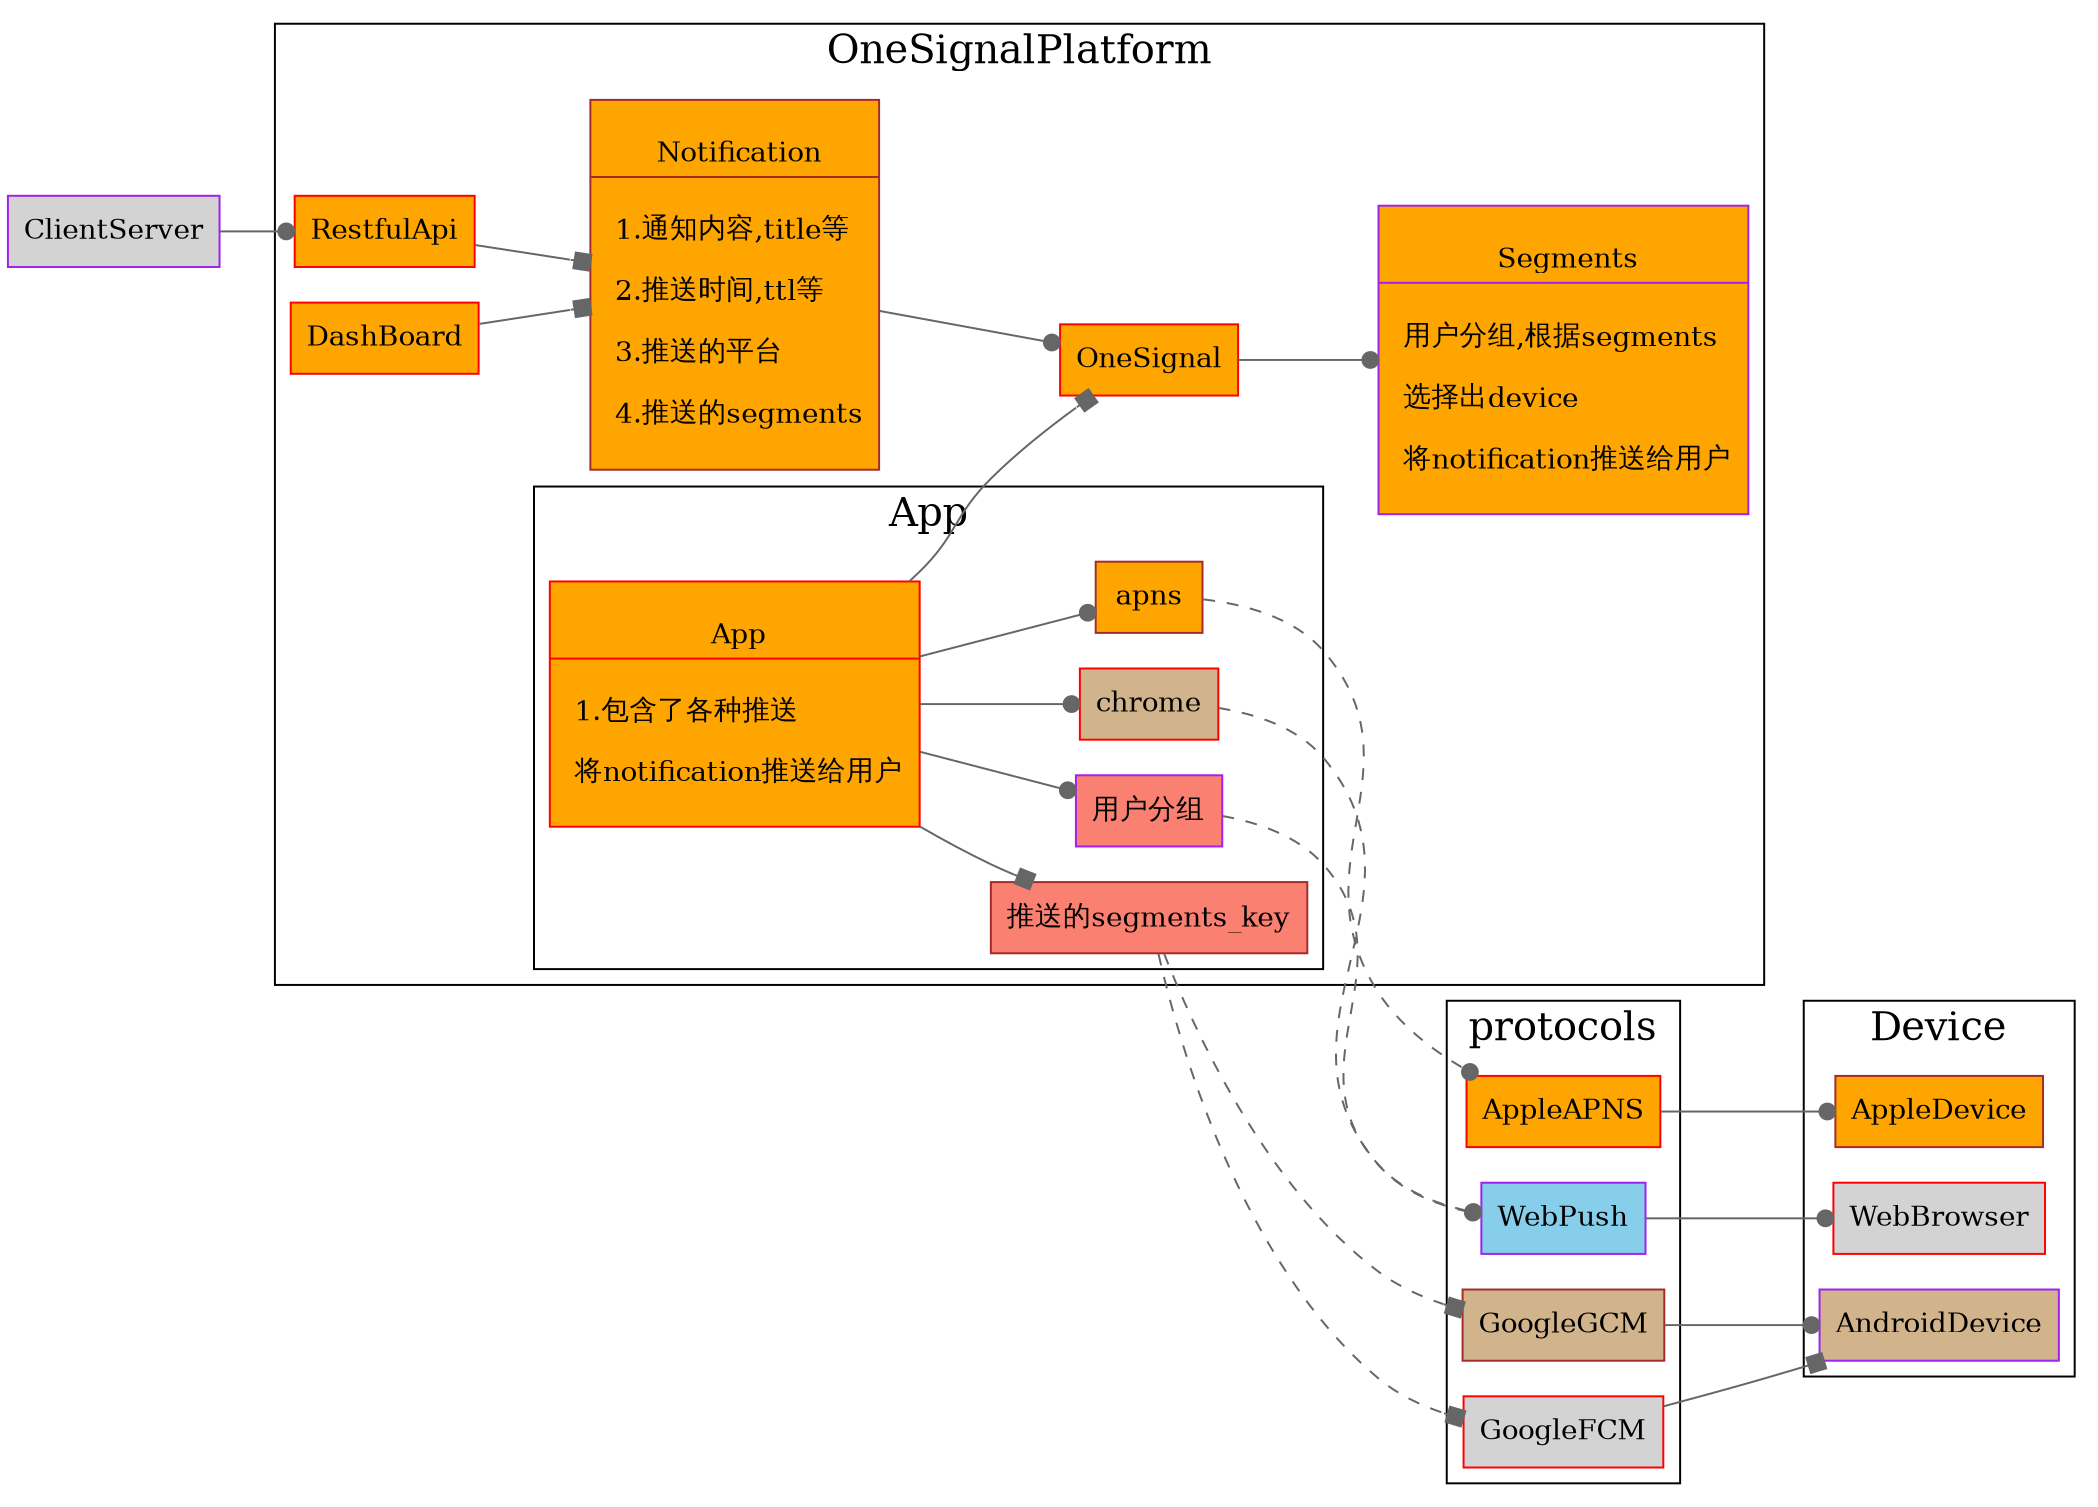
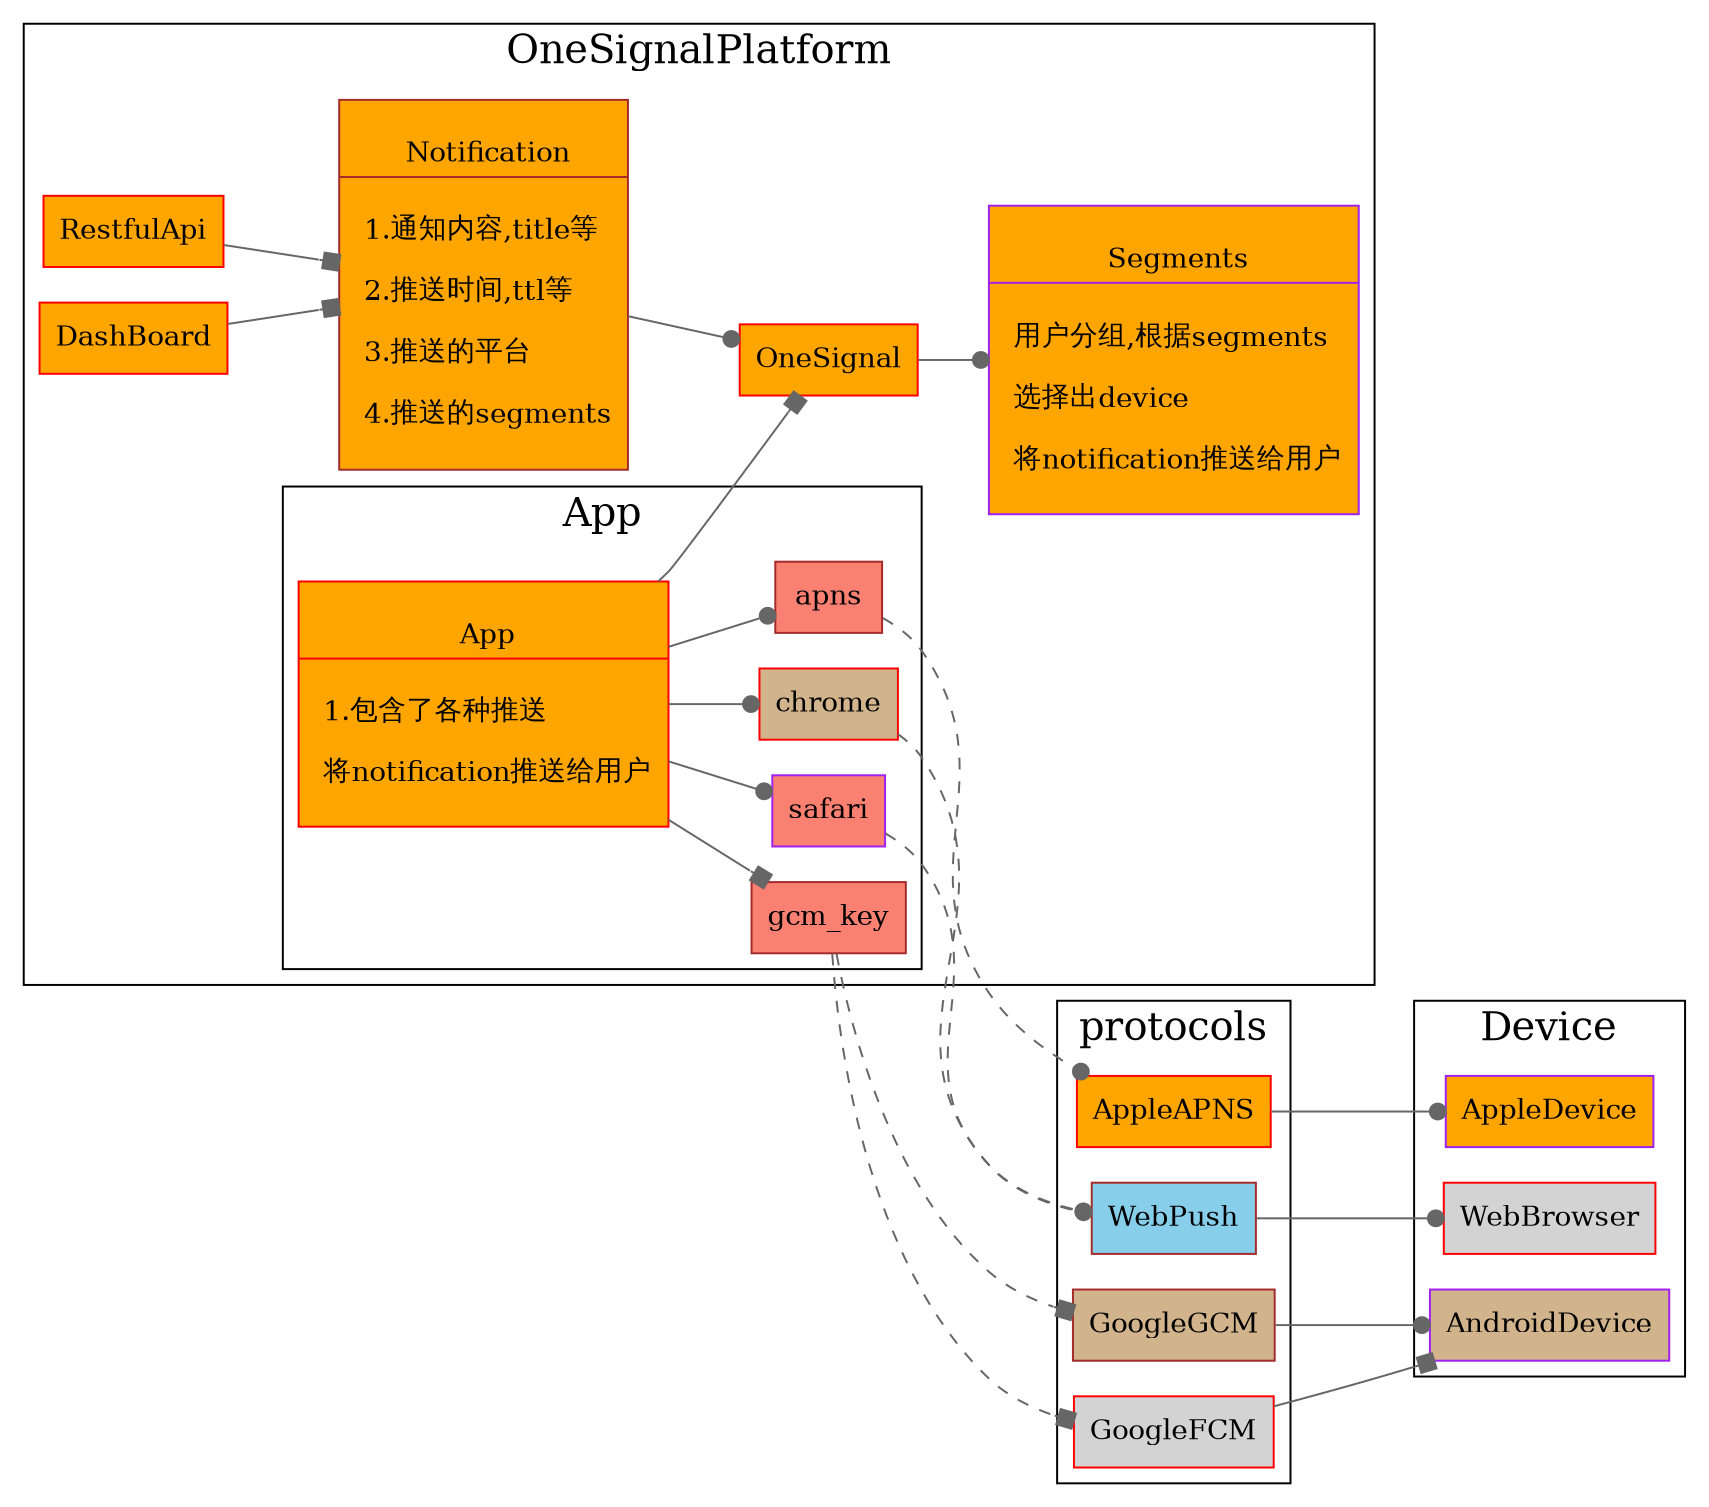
node "ClientServer": removed
node "apns": fillcolor orange -> salmon
node "用户分组": label "用户分组" -> "safari"
node "推送的segments_key": label "推送的segments_key" -> "gcm_key"
node "AppleDevice": color brown -> purple
node "WebPush": color purple -> brown
